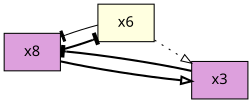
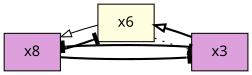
edge "x6" -> "x8": arrowhead tee -> onormal
edge "x3" -> "x6": added
edge "x6" -> "x3": arrowhead onormal -> tee
edge "x8" -> "x3": arrowhead onormal -> tee
